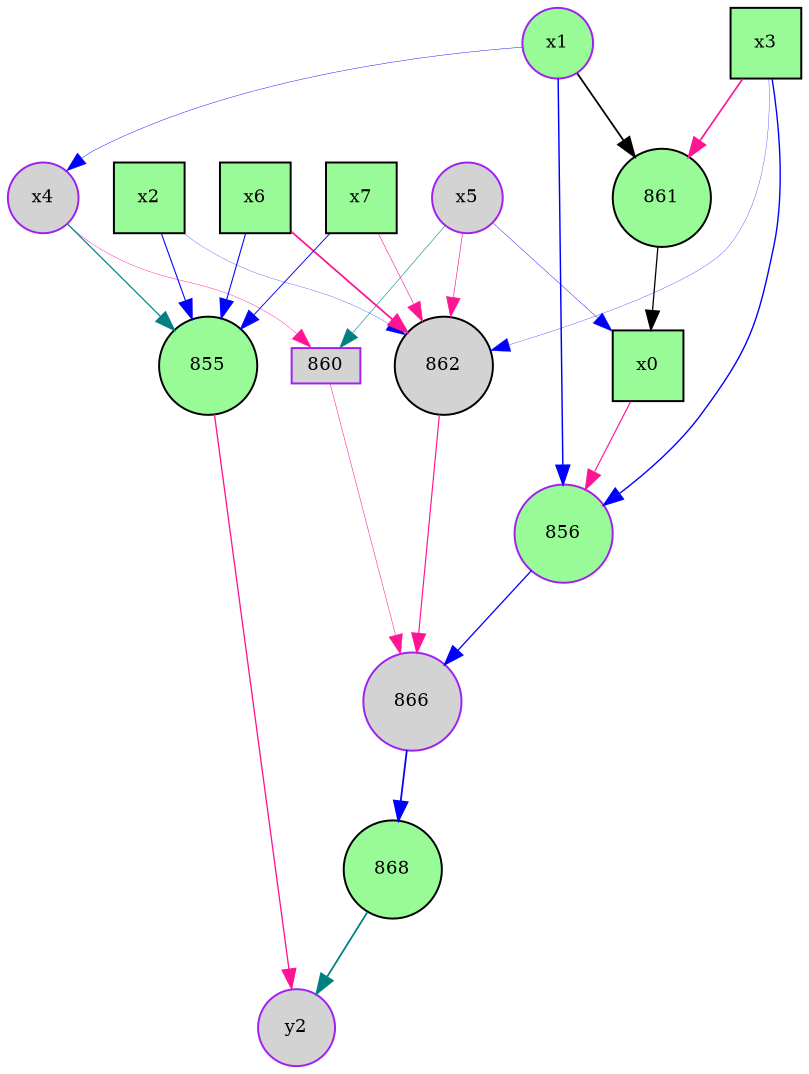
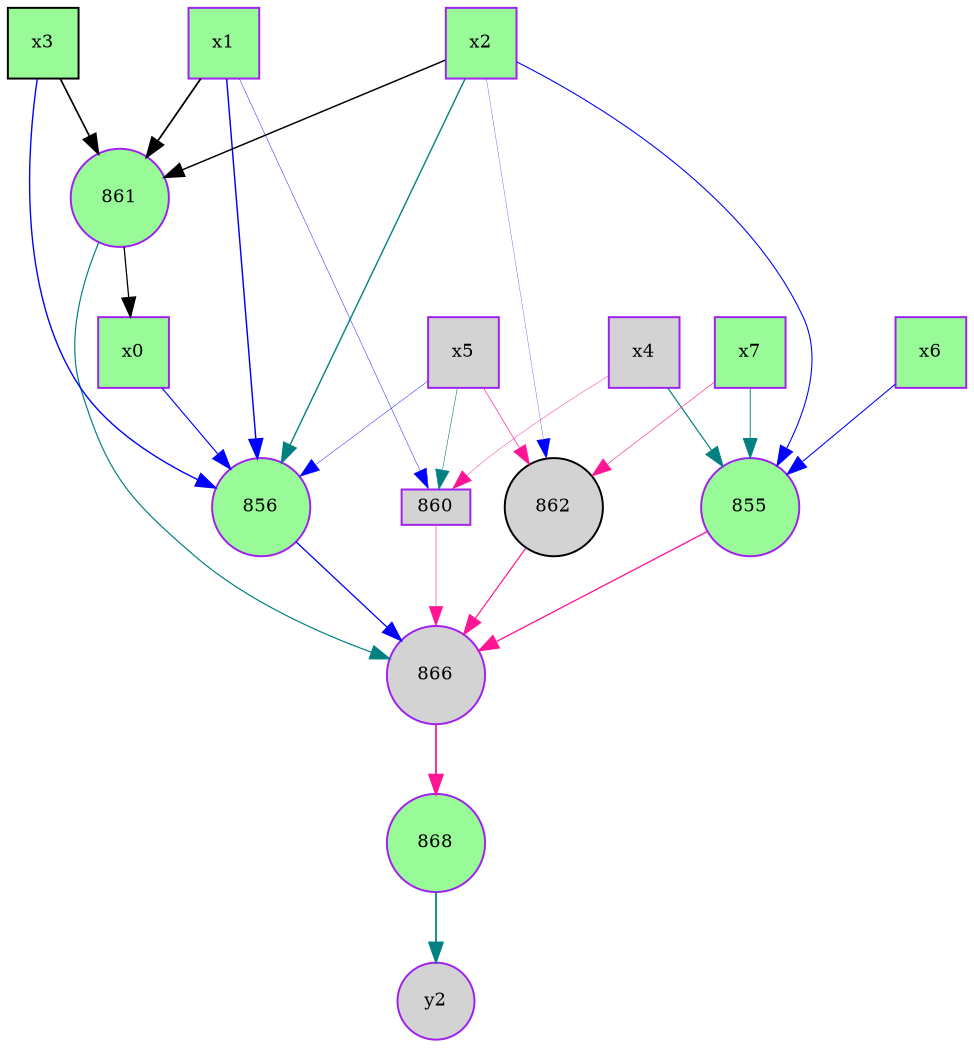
node "x1": shape circle -> box
edge "x1" -> "x4": now "x1" -> "860"
edge "x3" -> "861": color deeppink -> black
edge "x2" -> "861": added
node "x4": shape circle -> box
node "x2": color black -> purple
node "x6": color black -> purple
node "x7": color black -> purple
node "x5": shape circle -> box
node "861": color black -> purple
edge "x2" -> "856": added
edge "x3" -> "862": removed
edge "x5" -> "x0": now "x5" -> "856"
edge "x7" -> "855": color blue -> teal
edge "x6" -> "862": removed
node "855": color black -> purple
node "x0": color black -> purple
edge "x0" -> "856": color deeppink -> blue
edge "861" -> "866": added
edge "855" -> "y2": now "855" -> "866"
edge "866" -> "868": color blue -> deeppink
node "868": color black -> purple
